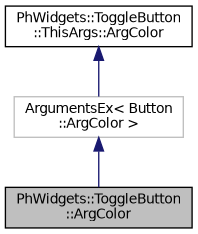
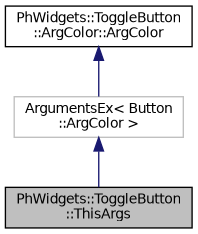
node "PhWidgets::ToggleButton ::ThisArgs::ArgColor": label "PhWidgets::ToggleButton ::ThisArgs::ArgColor" -> "PhWidgets::ToggleButton ::ArgColor::ArgColor"
node "PhWidgets::ToggleButton ::ArgColor": label "PhWidgets::ToggleButton ::ArgColor" -> "PhWidgets::ToggleButton ::ThisArgs"
